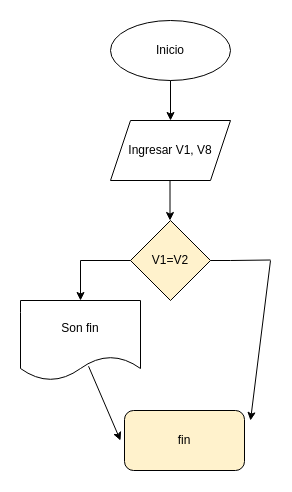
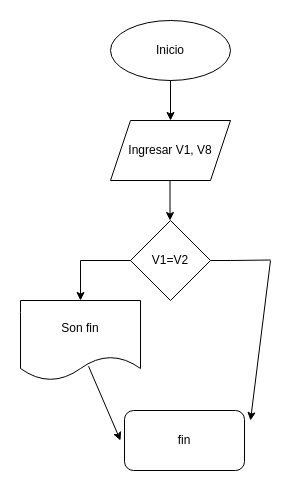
node "V1=V2": fillcolor #fff2cc -> #ffffff
node "fin": fillcolor #fff2cc -> #ffffff
